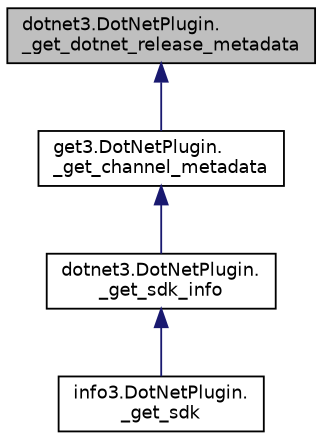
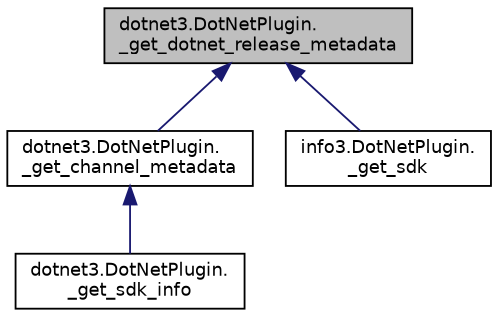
node "get3.DotNetPlugin. _get_channel_metadata": label "get3.DotNetPlugin. _get_channel_metadata" -> "dotnet3.DotNetPlugin. _get_channel_metadata"
edge "info3.DotNetPlugin. _get_sdk" -> "dotnet3.DotNetPlugin. _get_sdk_info": now "info3.DotNetPlugin. _get_sdk" -> "dotnet3.DotNetPlugin. _get_dotnet_release_metadata"
